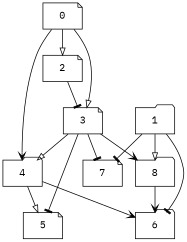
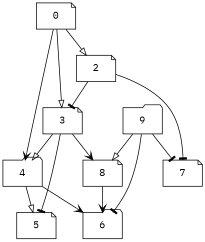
node "1": label "1" -> "9"
edge "3" -> "7": now "2" -> "7"
node "8": shape folder -> note
